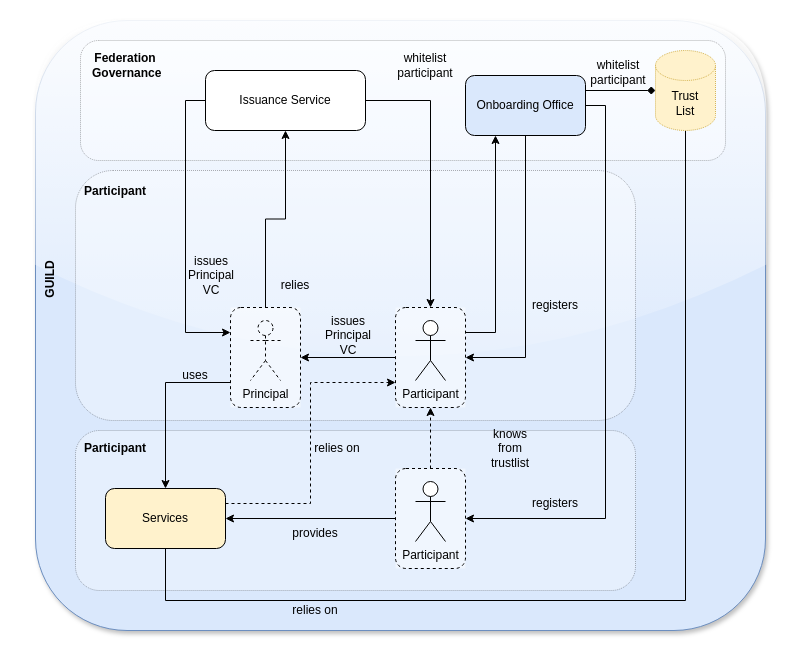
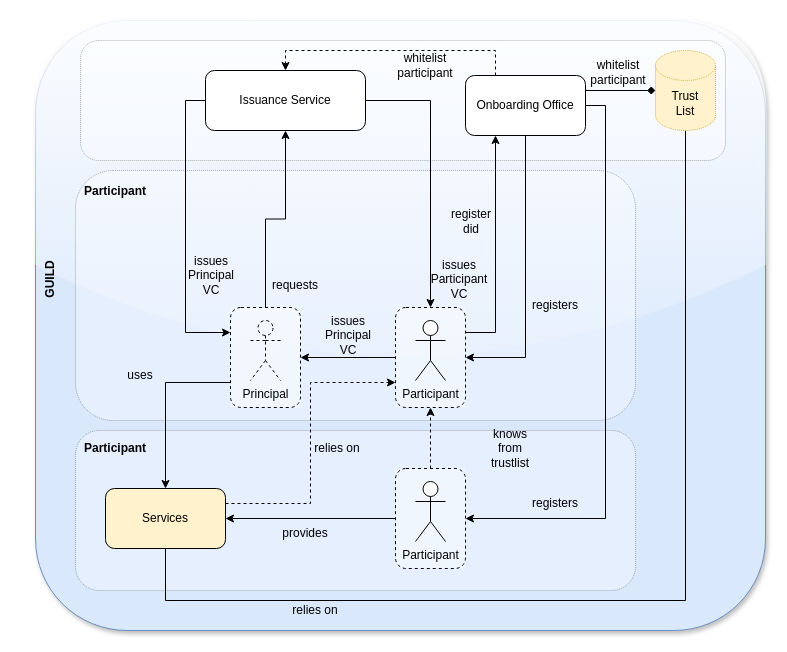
edge "Onboarding Office" -> "Issuance Service": added
node "Federation Governance": removed
node "Onboarding Office": fillcolor #dae8fc -> #ffffff
node "register did": added
node "issues Participant VC": added
node "relies": label "relies" -> "requests"
node "uses": moved (196, 376) -> (141, 376)
node "provides": moved (316, 534) -> (306, 534)
